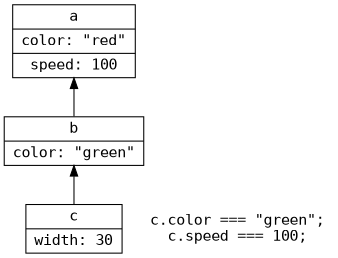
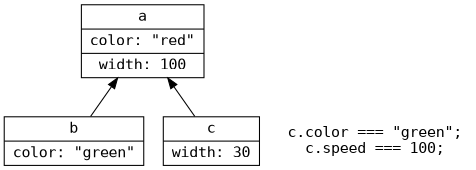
node "a": text "speed: 100" -> "width: 100"
edge "c" -> "b": now "c" -> "a"
